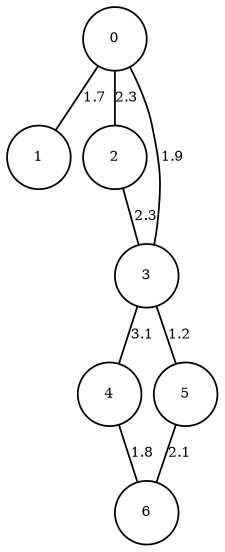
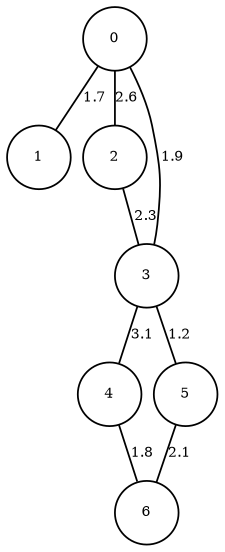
edge "0" -- "2": label "2.3" -> "2.6"
